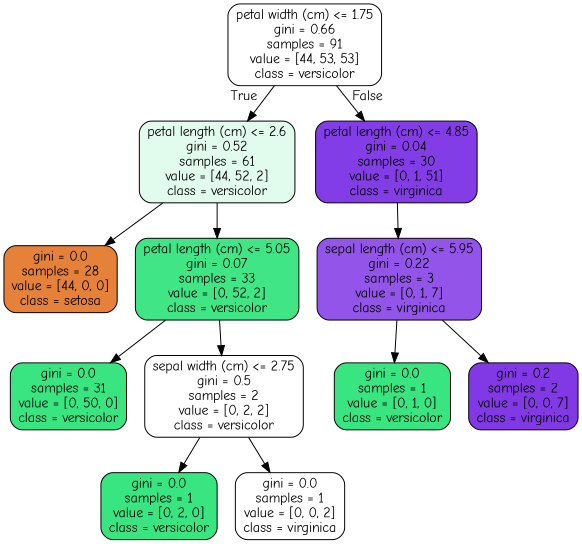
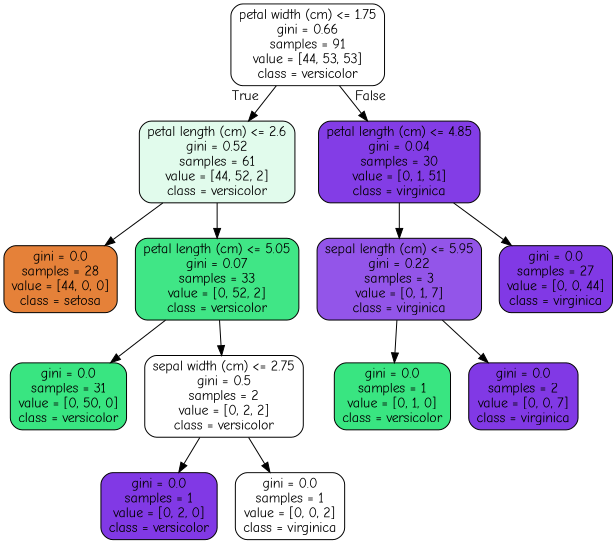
node "gini = 0.0 samples = 27 value = [0, 0, 44] class = virginica": added
node "gini = 0.2 samples = 2 value = [0, 0, 7] class = virginica": label "gini = 0.2 samples = 2 value = [0, 0, 7] class = virginica" -> "gini = 0.0 samples = 2 value = [0, 0, 7] class = virginica"
node "gini = 0.0 samples = 1 value = [0, 2, 0] class = versicolor": fillcolor #39e581ff -> #8139e5ff
